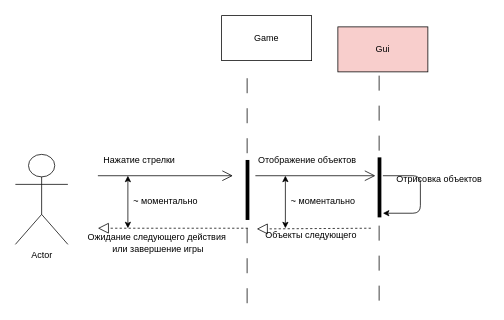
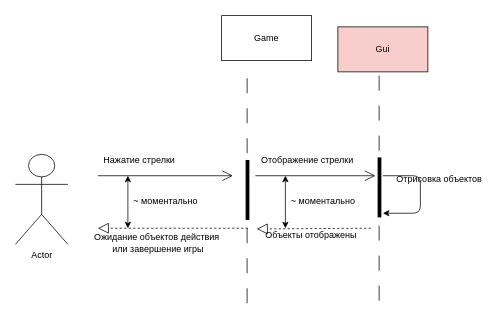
node "Отображение объектов": label "Отображение объектов" -> "Отображение стрелки"
node "Объекты следующего": label "Объекты следующего" -> "Объекты отображены"
node "Ожидание следующего действия или завершение игры": label "Ожидание следующего действия или завершение игры" -> "Ожидание объектов действия или завершение игры"
